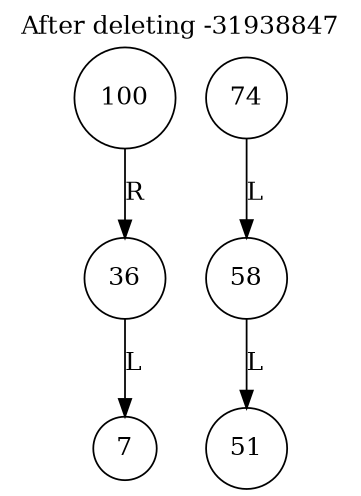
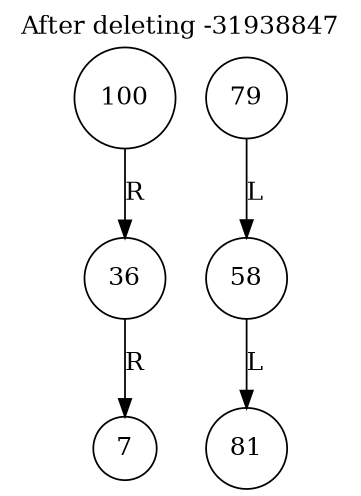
node "74": label "74" -> "79"
edge "36" -> "7": label "L" -> "R"
node "51": label "51" -> "81"
